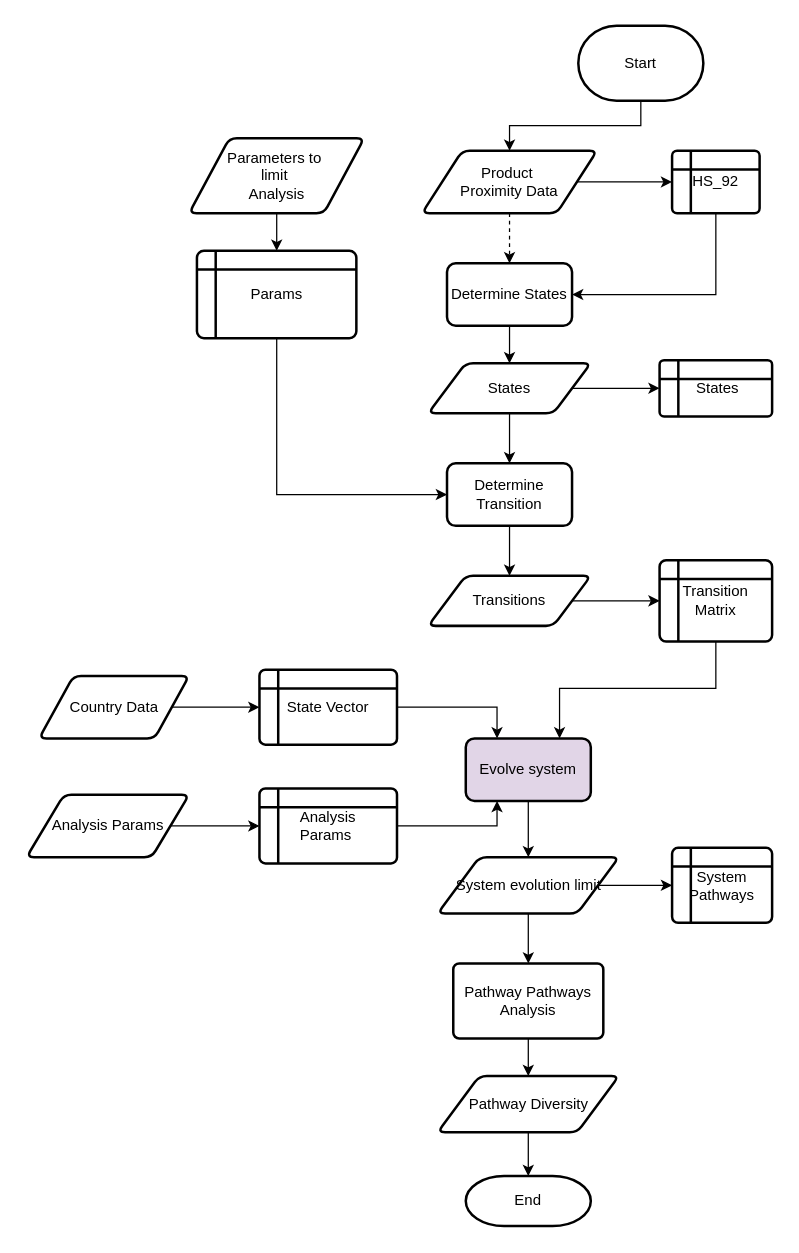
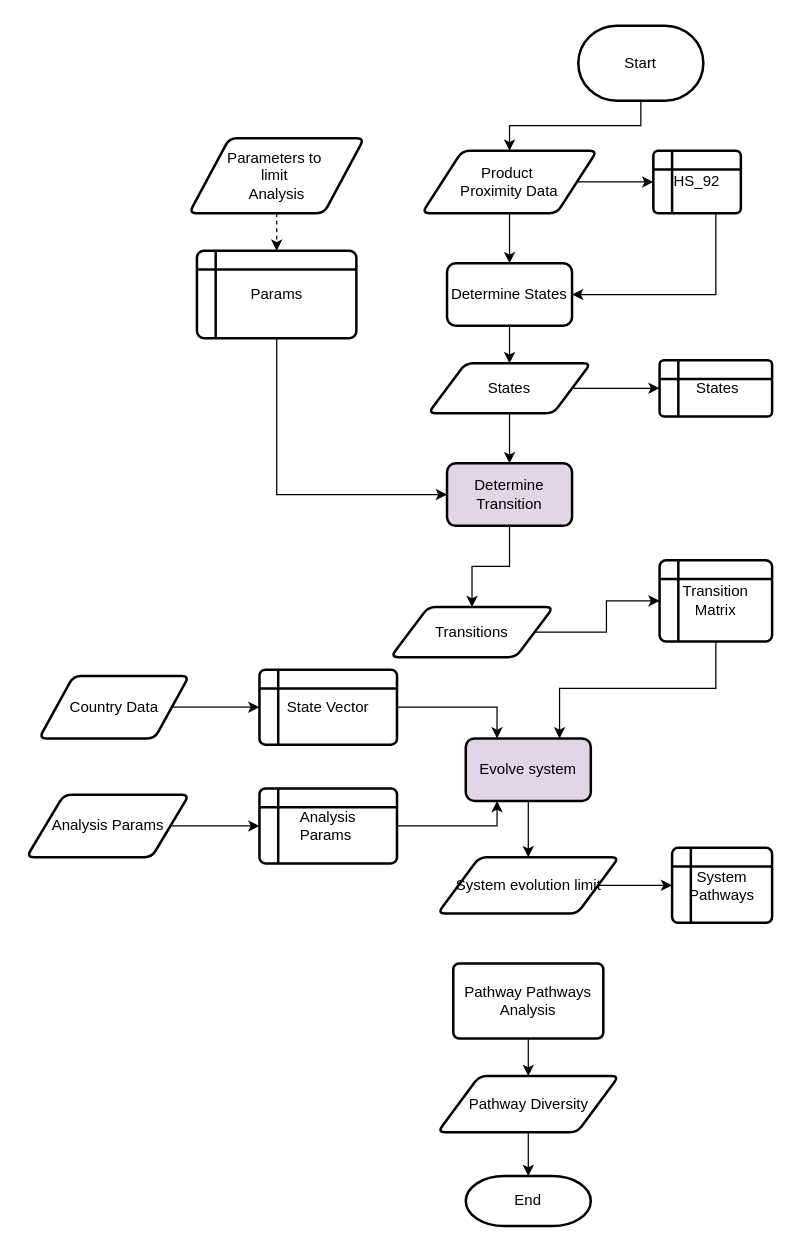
node "HS_92": moved (716, 182) -> (697, 182)
edge "Parameters to limit Analysis" -> "Params": style solid -> dashed
edge "Product Proximity Data" -> "Determine States": style dashed -> solid
node "Determine Transition": fillcolor #ffffff -> #e1d5e7
node "Transitions": moved (509, 601) -> (472, 632)
edge "System evolution limit" -> "Pathway Pathways Analysis": removed
